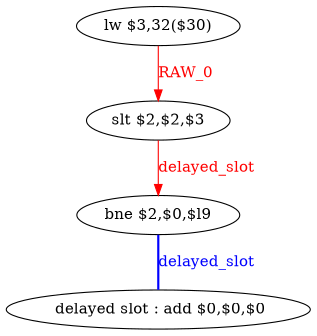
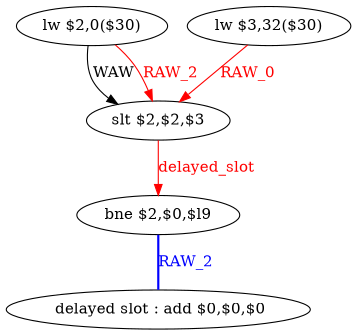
node "lw $2,0($30)": added
edge "bne $2,$0,$l9" -- "delayed slot : add $0,$0,$0": label "delayed_slot" -> "RAW_2"
